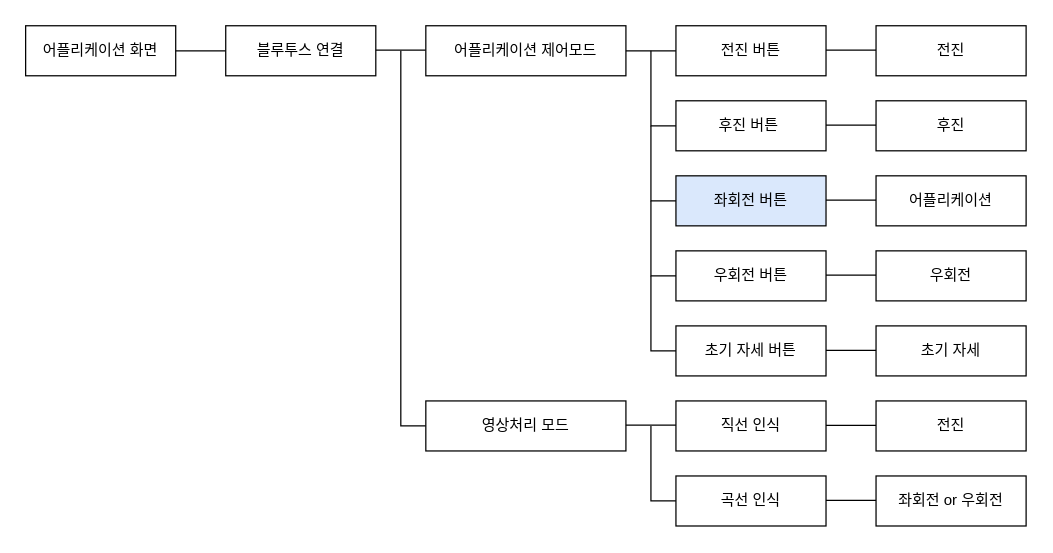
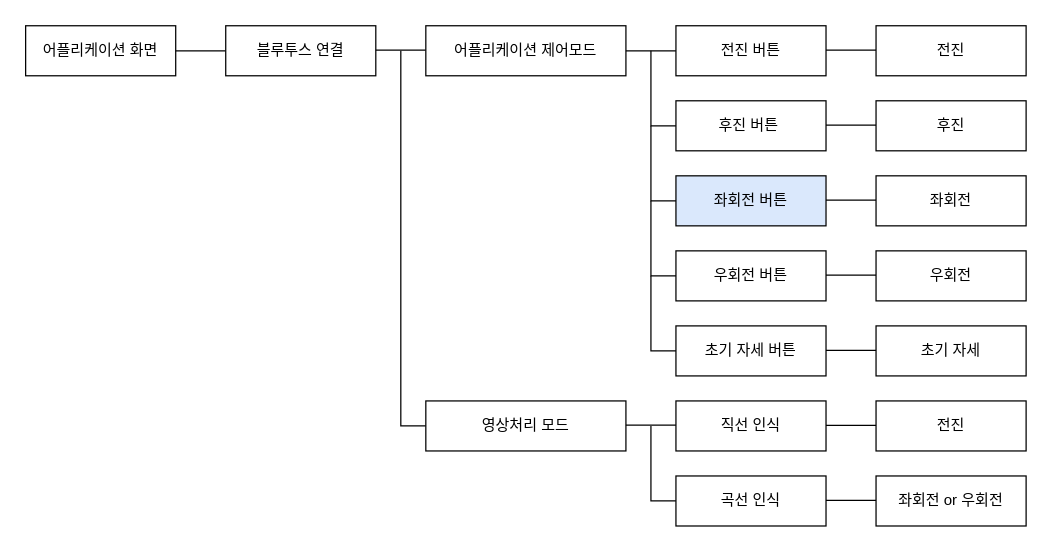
node "어플리케이션": label "어플리케이션" -> "좌회전"
